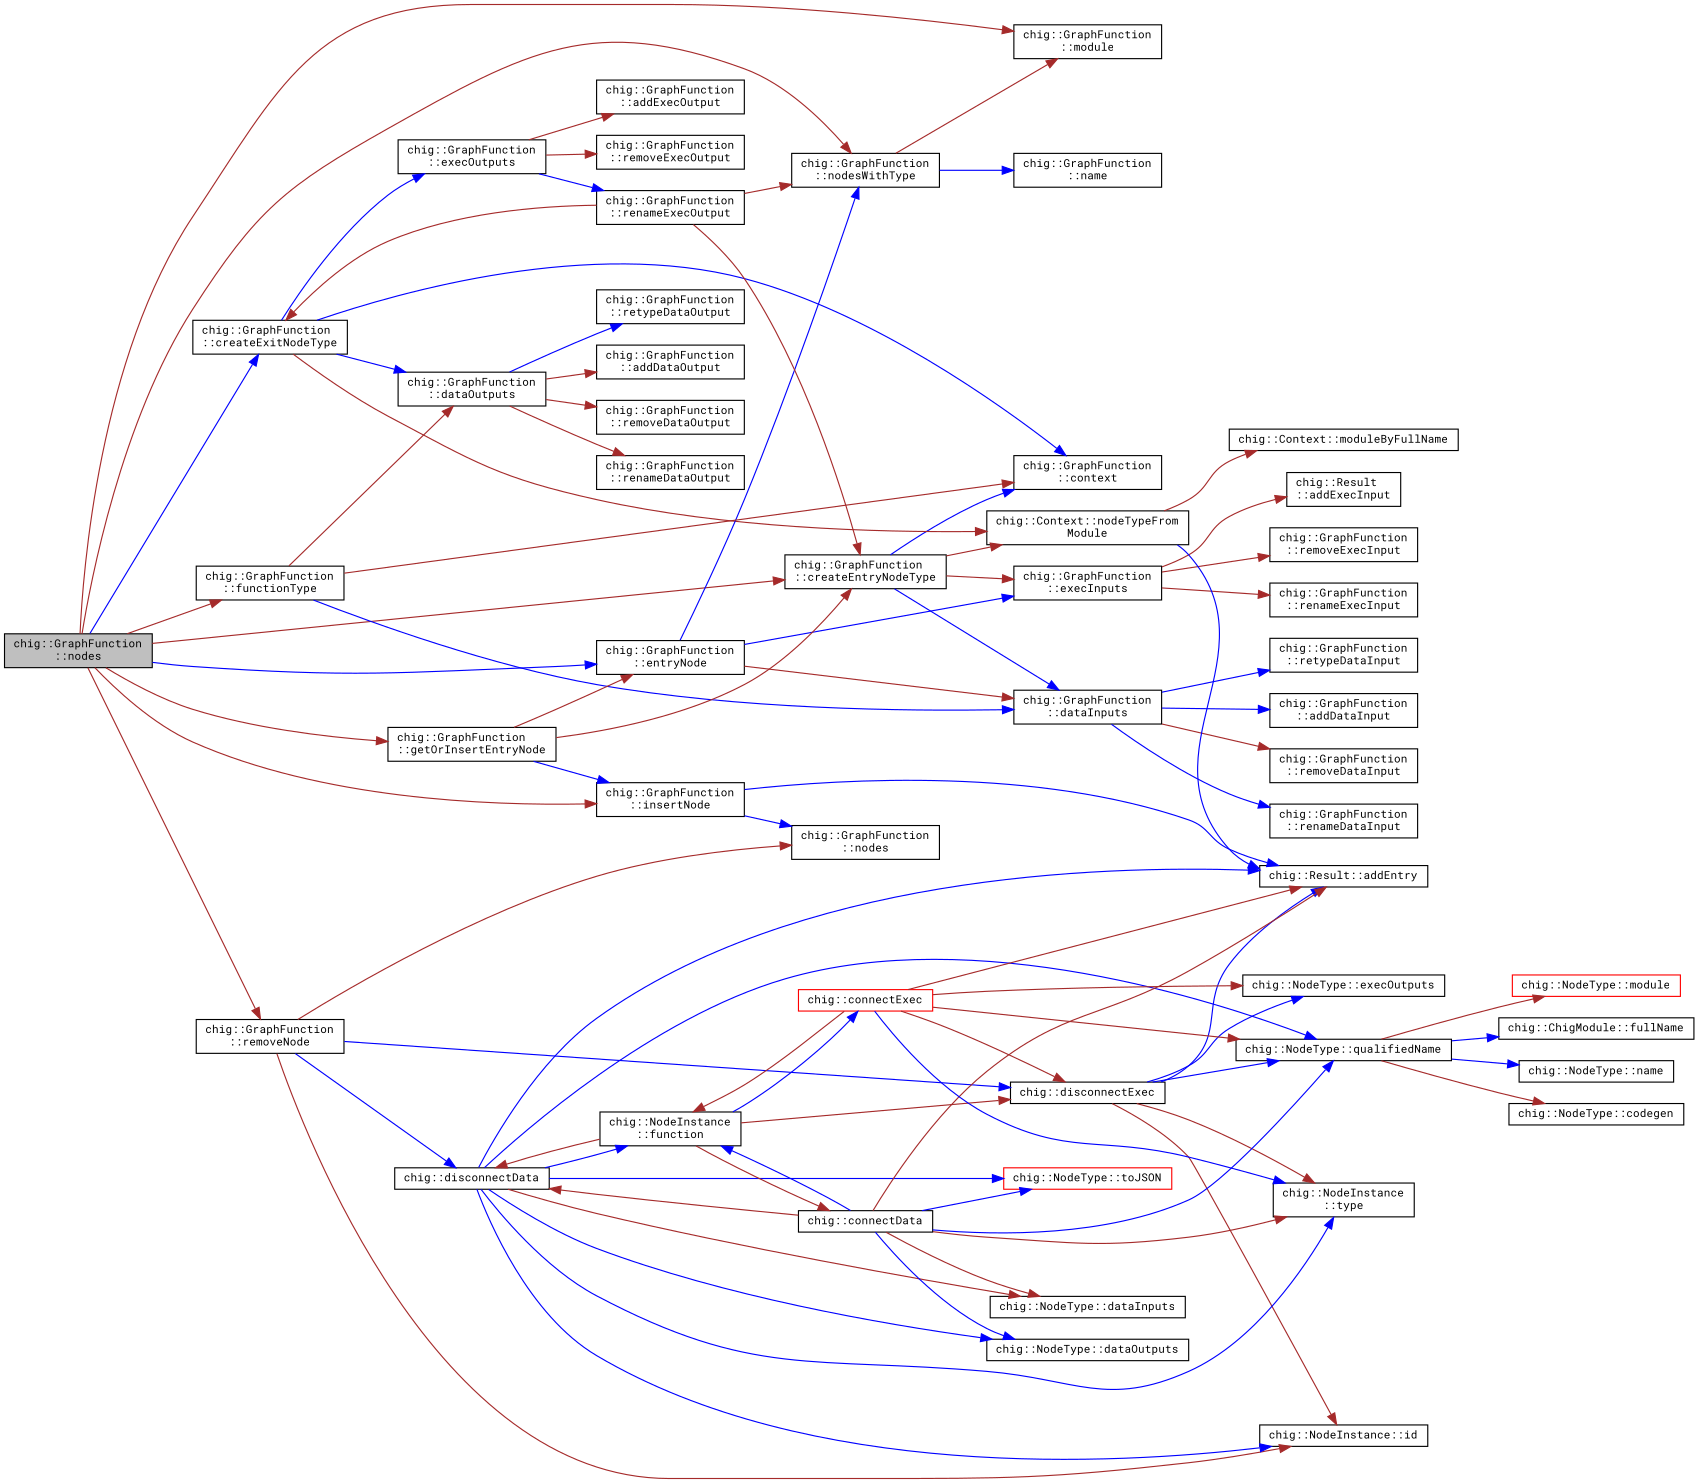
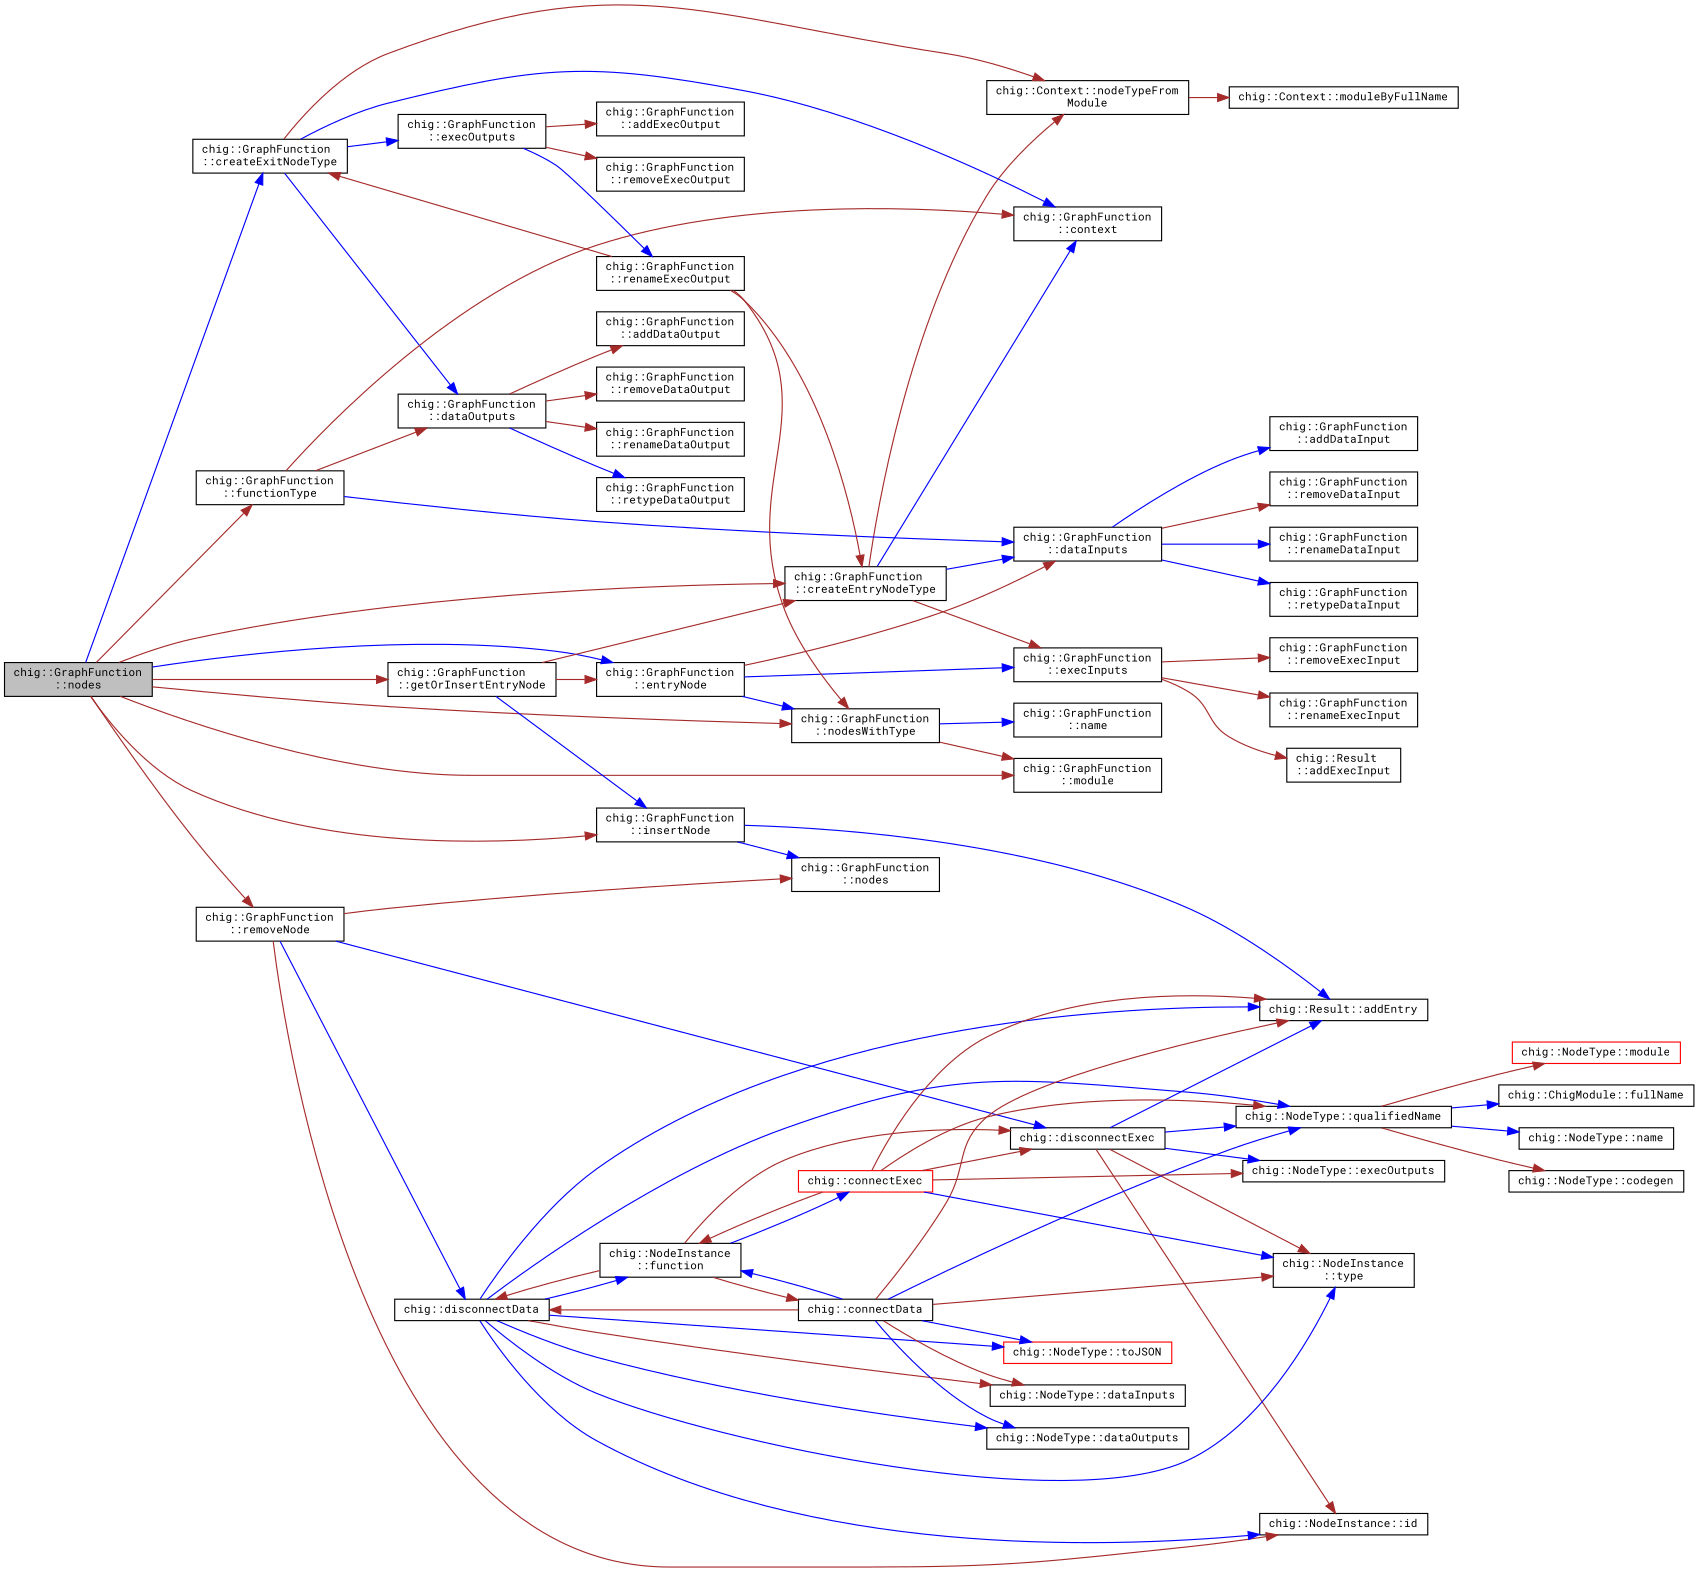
edge "chig::Context::nodeTypeFrom Module" -> "chig::Result::addEntry": removed
